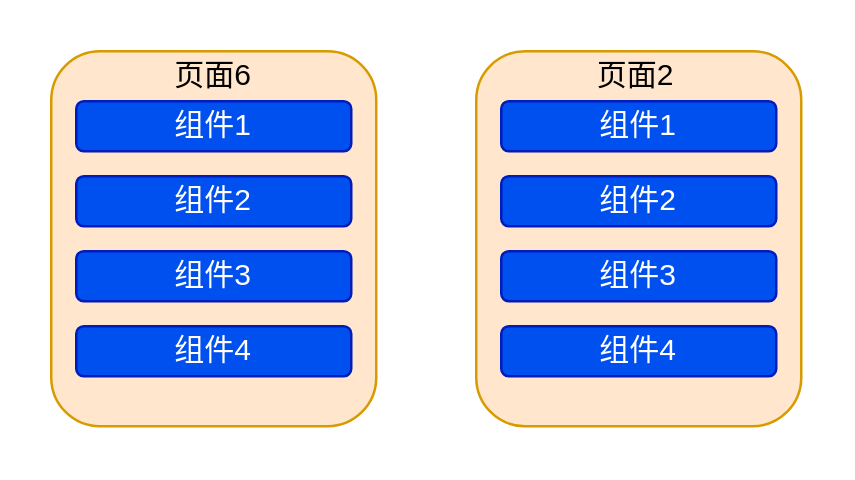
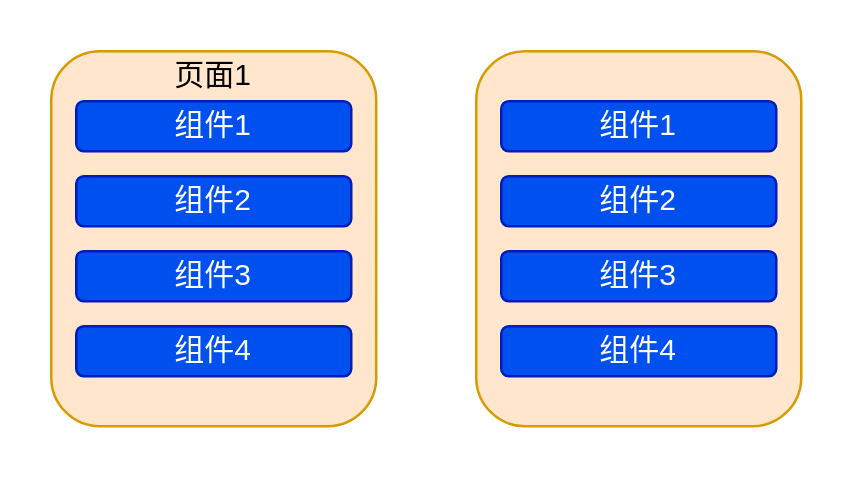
node "页面6": label "页面6" -> "页面1"
node "页面2": removed
